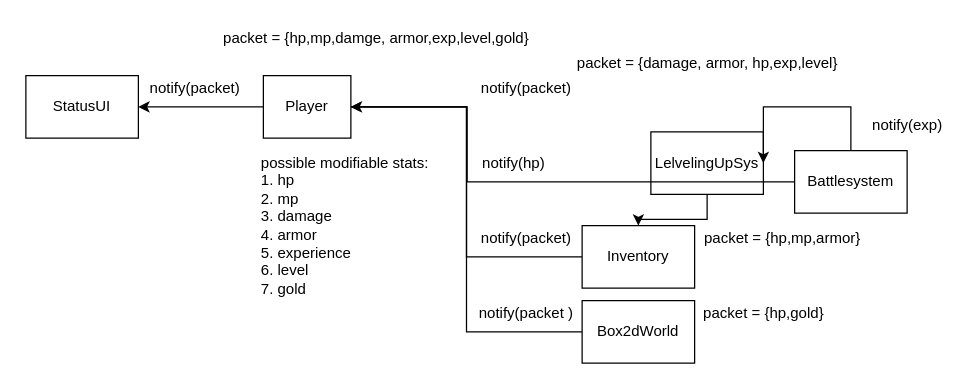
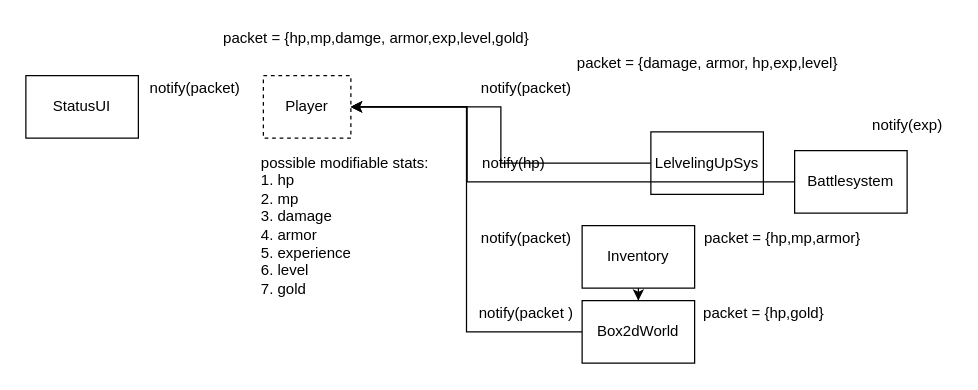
edge "Player" -> "StatusUI": removed
node "Player": style solid -> dashed
edge "Player" -- "Box2dWorld": arrowhead none -> classic
edge "Battlesystem" -> "LelvelingUpSys": removed
edge "Battlesystem" -> "Player": arrowhead open -> classic
edge "LelvelingUpSys" -> "Inventory": now "LelvelingUpSys" -> "Player"
edge "Inventory" -> "Player": now "Inventory" -> "Box2dWorld"
